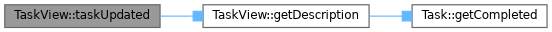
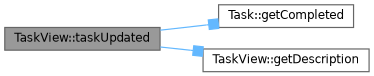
edge "TaskView::getDescription" -> "Task::getCompleted": now "TaskView::taskUpdated" -> "Task::getCompleted"
